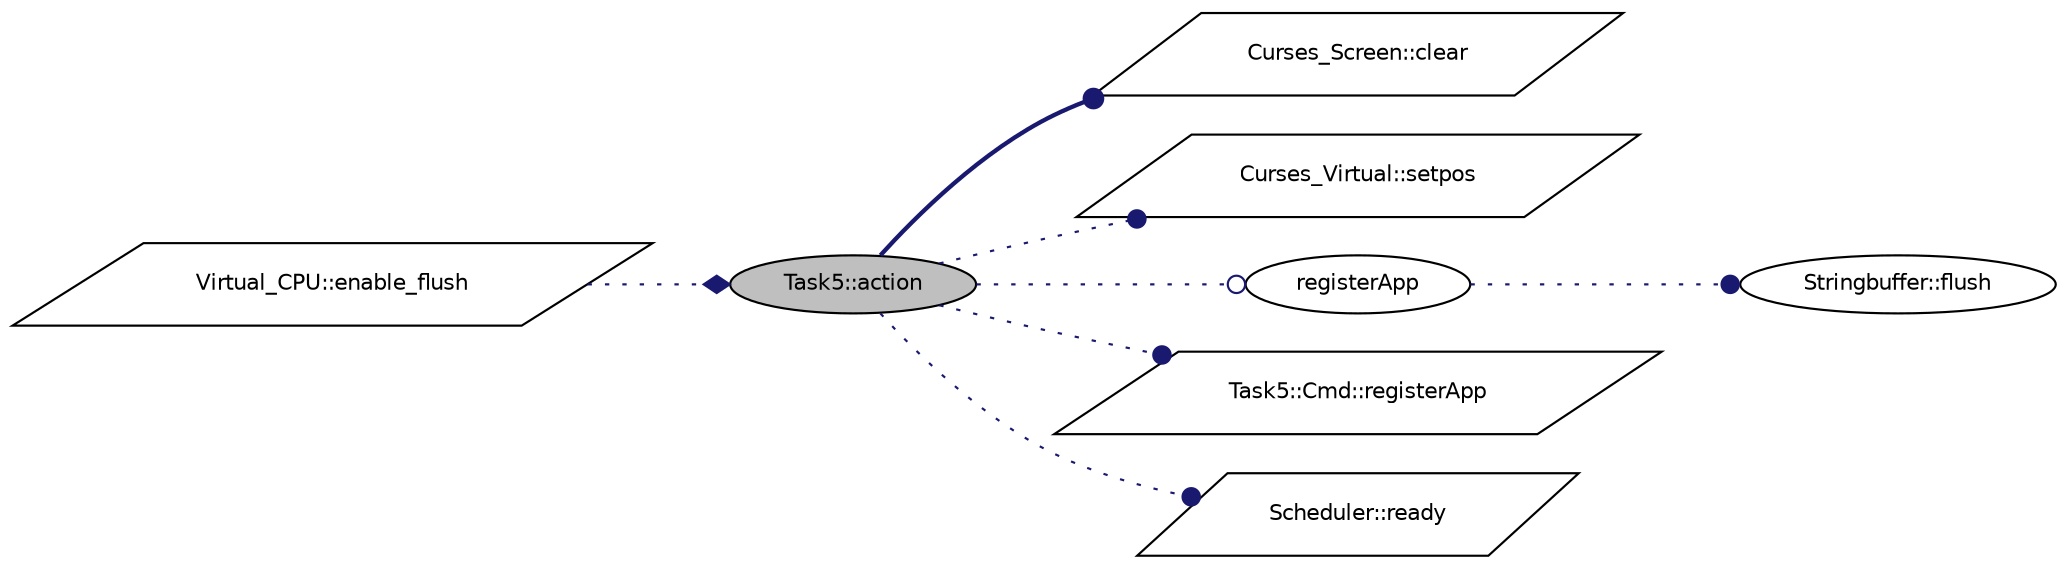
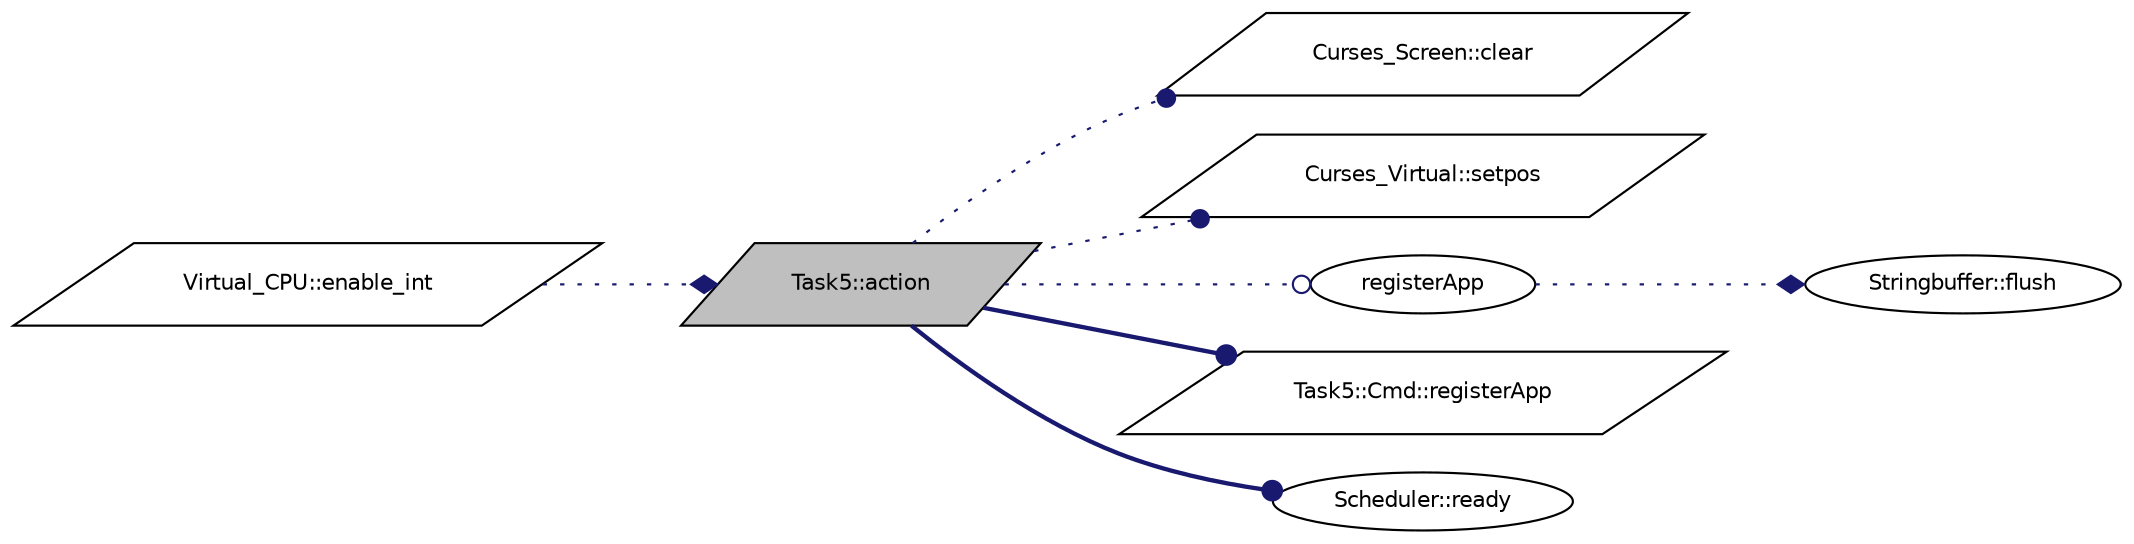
edge "Task5::action" -> "Curses_Screen::clear": style bold -> dotted
node "Virtual_CPU::enable_flush": label "Virtual_CPU::enable_flush" -> "Virtual_CPU::enable_int"
node "Task5::action": shape ellipse -> parallelogram
edge "registerApp" -> "Stringbuffer::flush": arrowhead dot -> diamond
edge "Task5::action" -> "Task5::Cmd::registerApp": style dotted -> bold
edge "Task5::action" -> "Scheduler::ready": style dotted -> bold
node "Scheduler::ready": shape parallelogram -> ellipse
